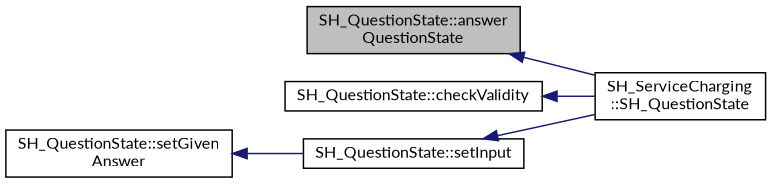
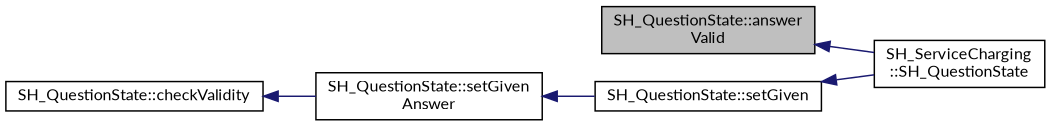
node "SH_QuestionState::answer QuestionState": label "SH_QuestionState::answer QuestionState" -> "SH_QuestionState::answer Valid"
edge "SH_ServiceCharging ::SH_QuestionState" -> "SH_QuestionState::checkValidity": now "SH_QuestionState::setGiven Answer" -> "SH_QuestionState::checkValidity"
node "SH_QuestionState::setInput": label "SH_QuestionState::setInput" -> "SH_QuestionState::setGiven"
